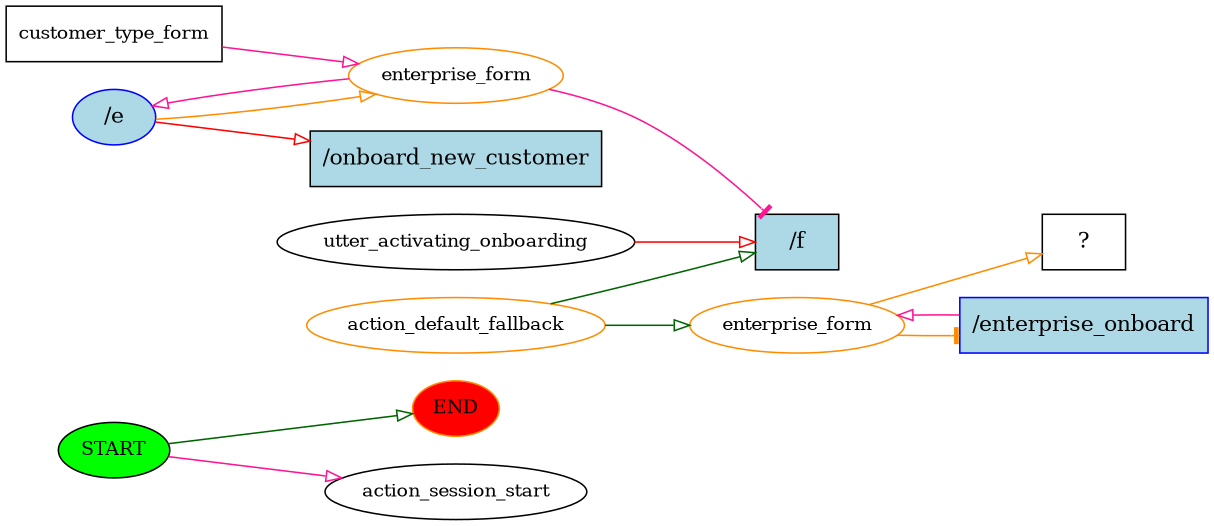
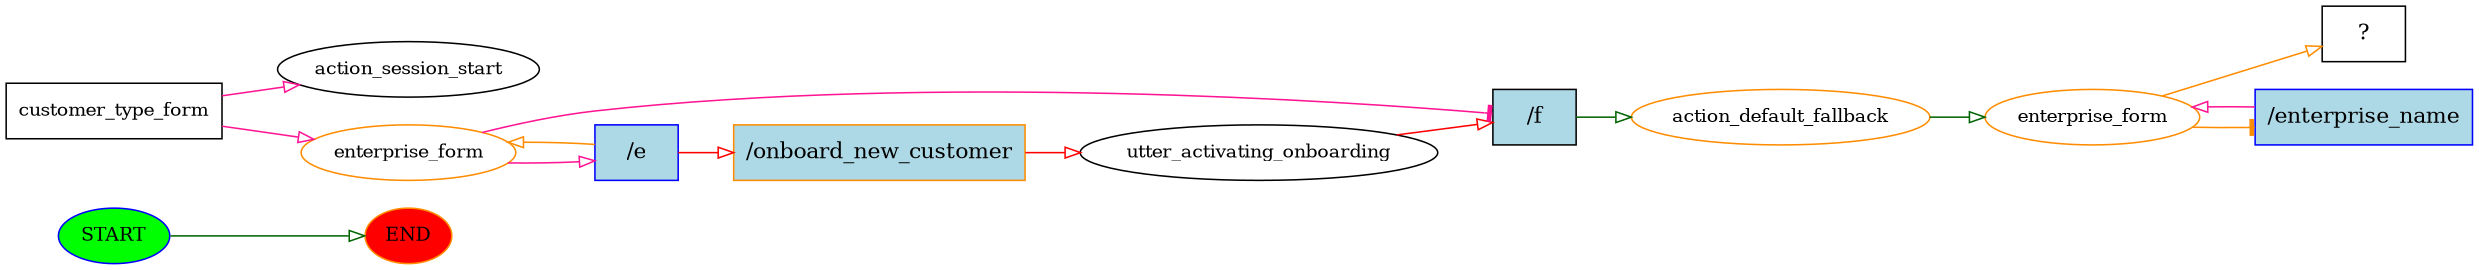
node "/e": shape ellipse -> box
edge "/onboard_new_customer" -> "utter_activating_onboarding": added
node "/onboard_new_customer": color black -> darkorange
edge "action_default_fallback" -> "/f": reversed
node "/enterprise_onboard": label "/enterprise_onboard" -> "/enterprise_name"
node "START": color black -> blue
edge "START" -> "action_session_start": now "customer_type_form" -> "action_session_start"
